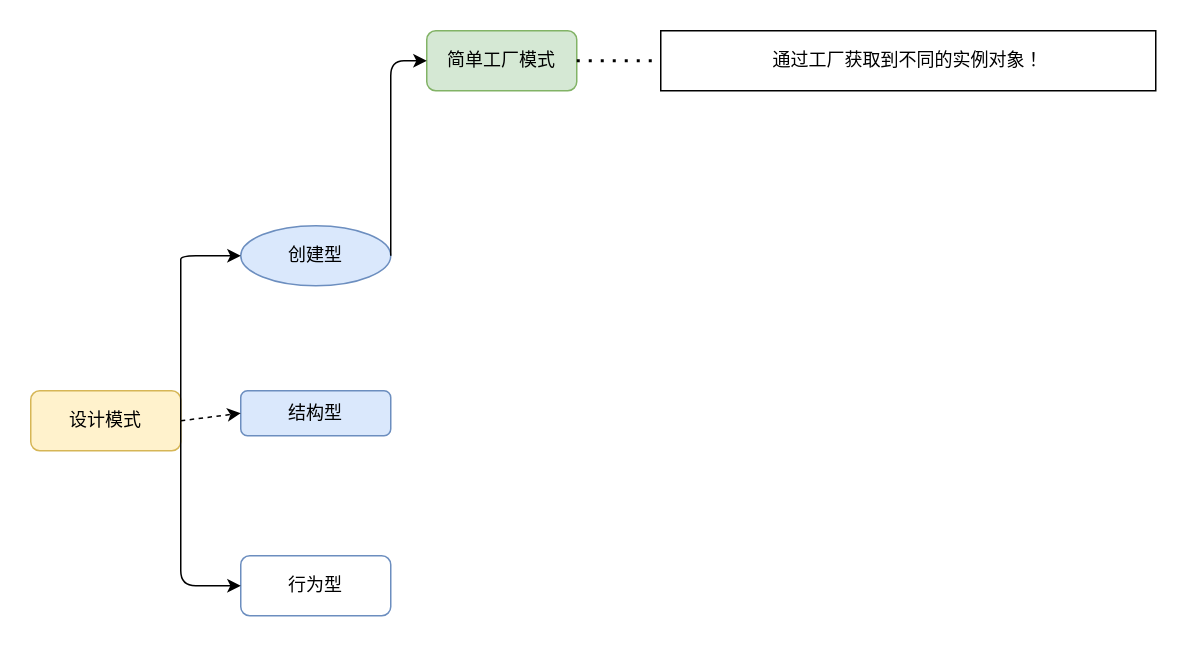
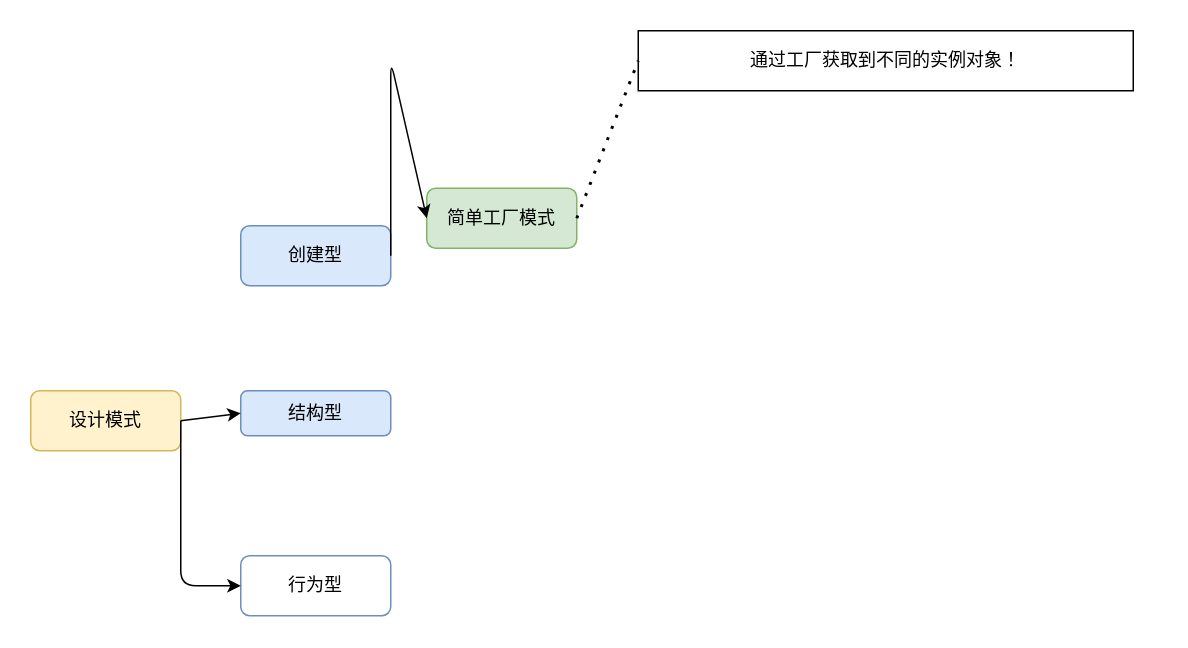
node "简单工厂模式": moved (502, 61) -> (502, 218)
node "通过工厂获取到不同的实例对象！": moved (908, 61) -> (886, 61)
node "创建型": shape ellipse -> rounded rectangle
edge "设计模式" -> "创建型": removed
edge "设计模式" -> "结构型": style dashed -> solid
